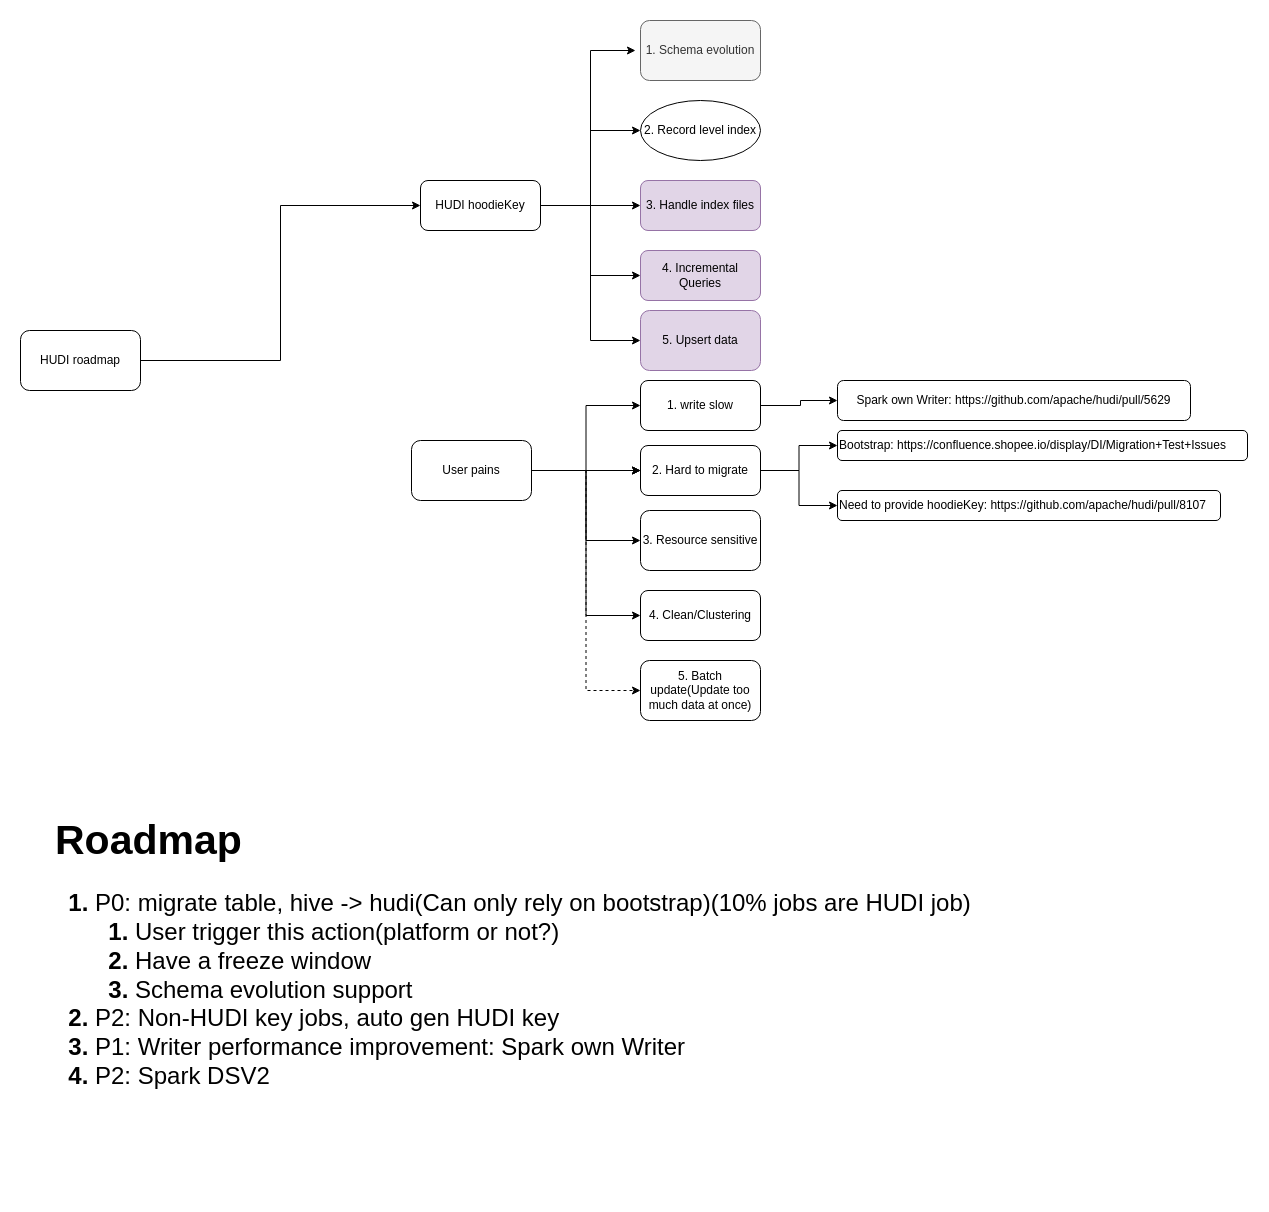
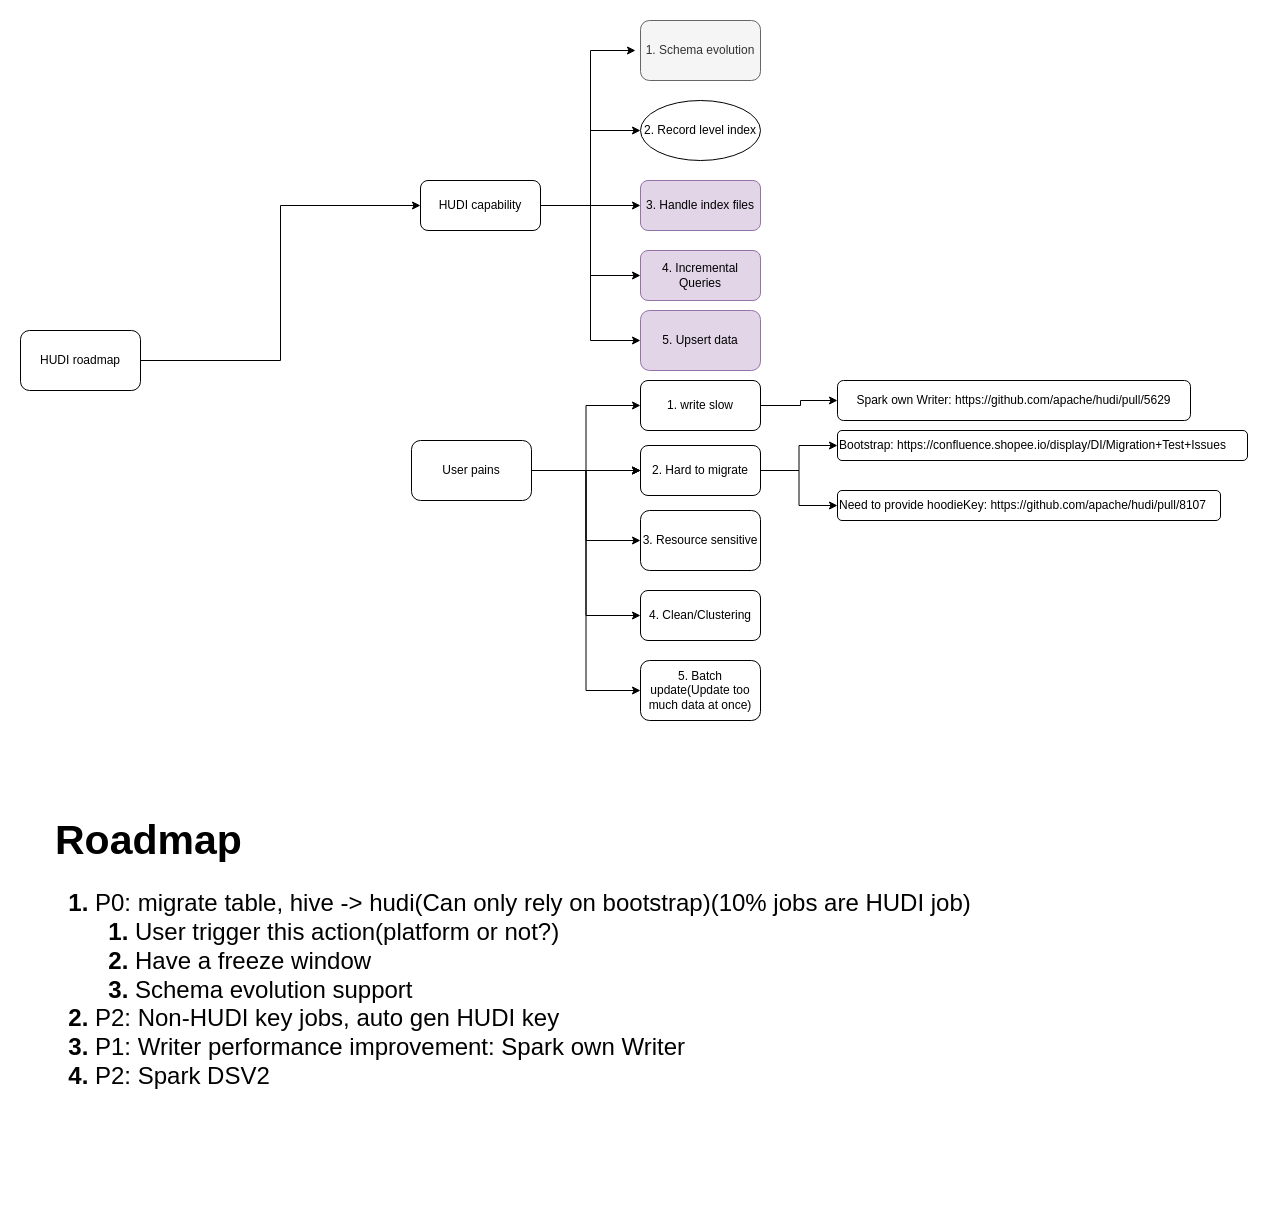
node "HUDI hoodieKey": label "HUDI hoodieKey" -> "HUDI capability"
edge "User pains" -> "5. Batch update(Update too much data at once)": style dashed -> solid
